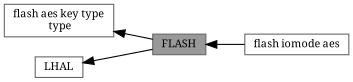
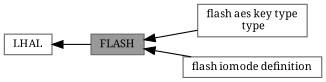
edge "FLASH" -> "flash aes key type type": reversed
node "flash iomode aes": label "flash iomode aes" -> "flash iomode definition"
